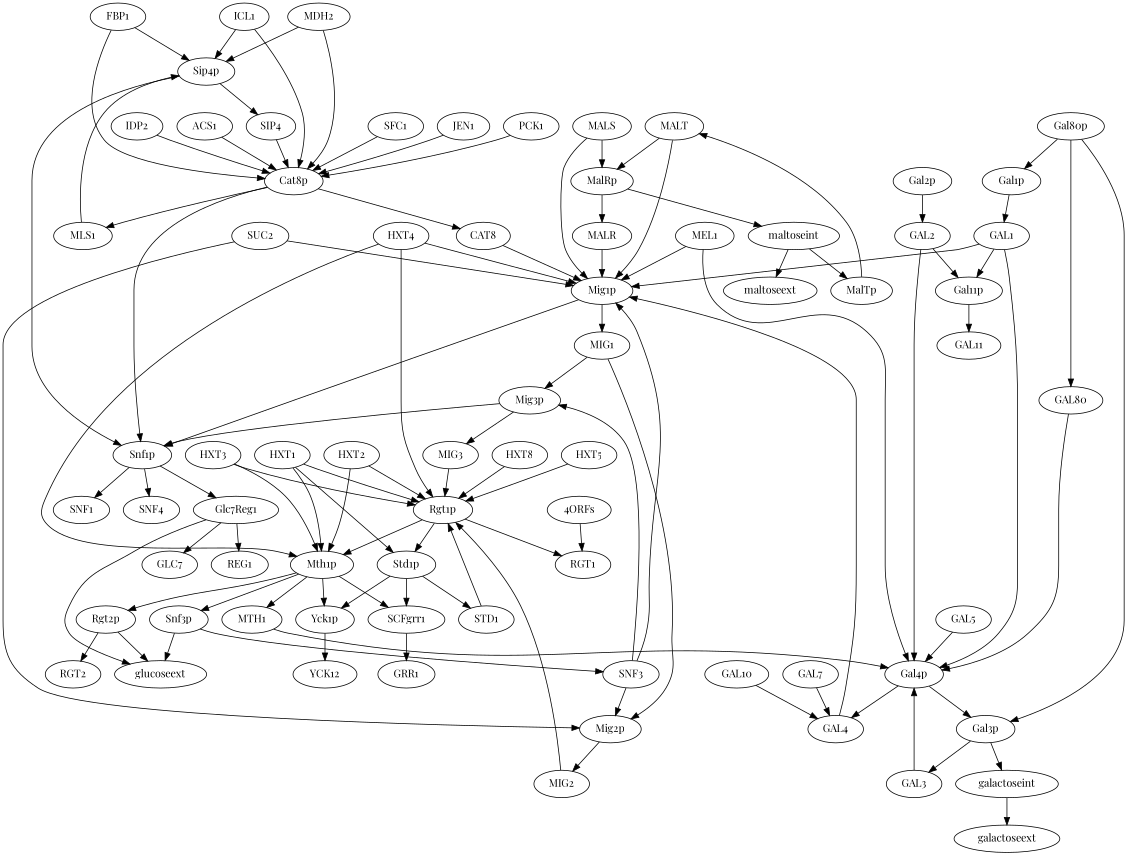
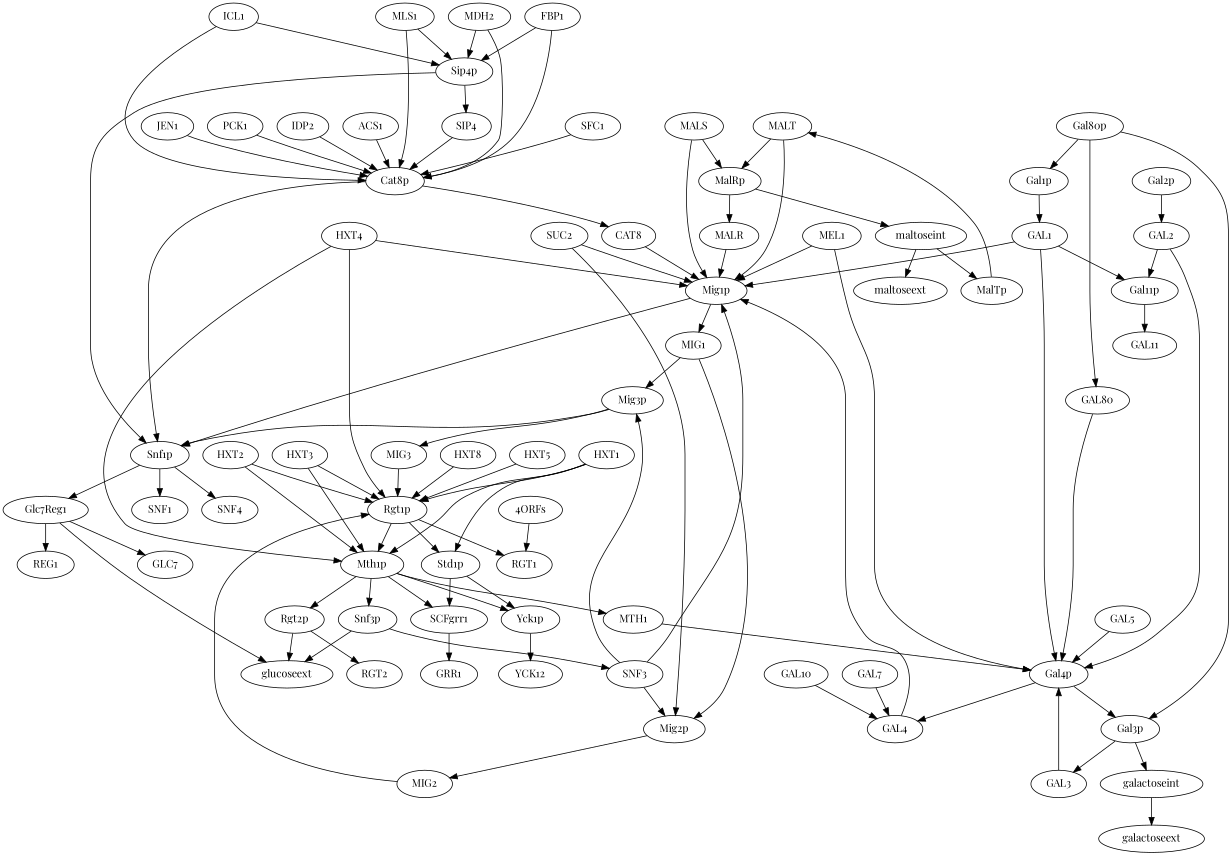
edge "Cat8p" -> "MLS1": reversed
node "STD1": removed
